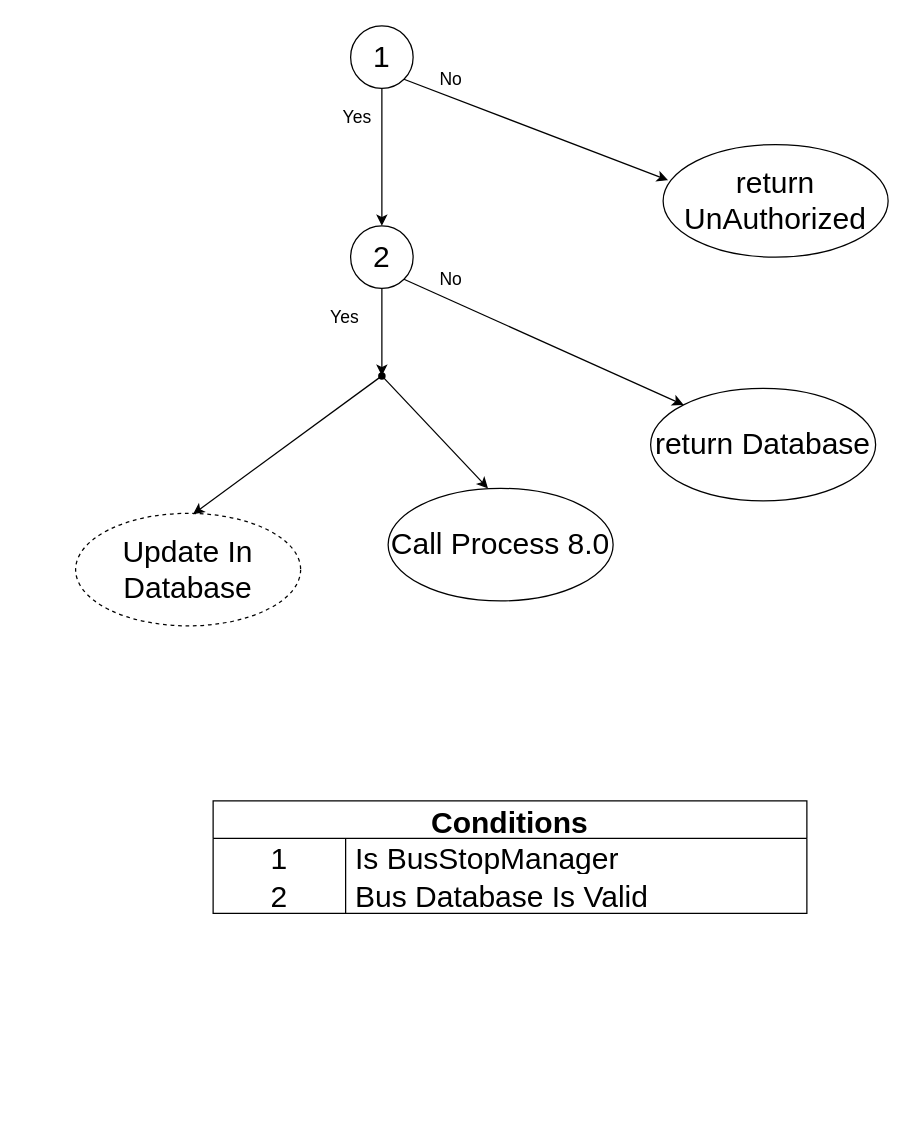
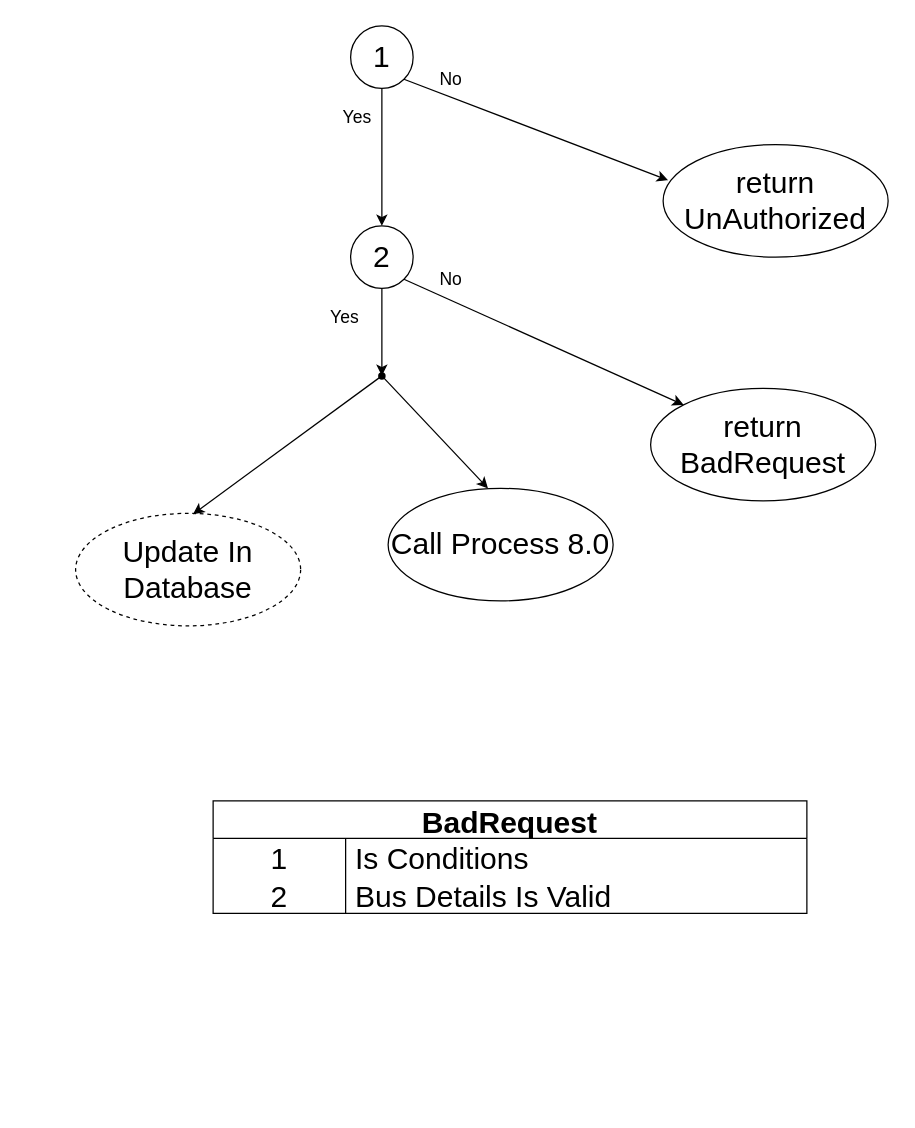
node "return Database": label "return Database" -> "return BadRequest"
node "Conditions": label "Conditions" -> "BadRequest"
node "Is BusStopManager": label "Is BusStopManager" -> "Is Conditions"
node "Bus Database Is Valid": label "Bus Database Is Valid" -> "Bus Details Is Valid"
